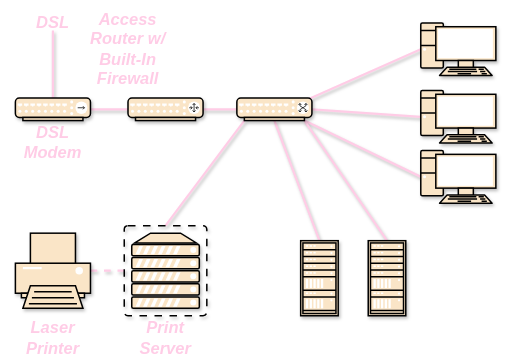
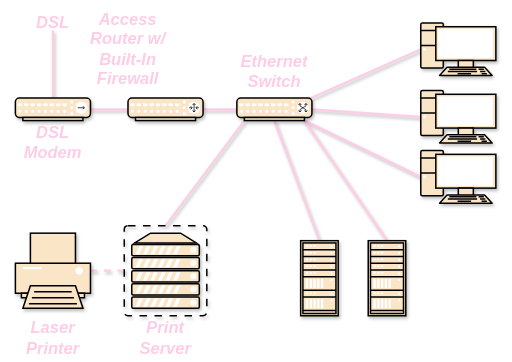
node "Ethernet Switch": added
